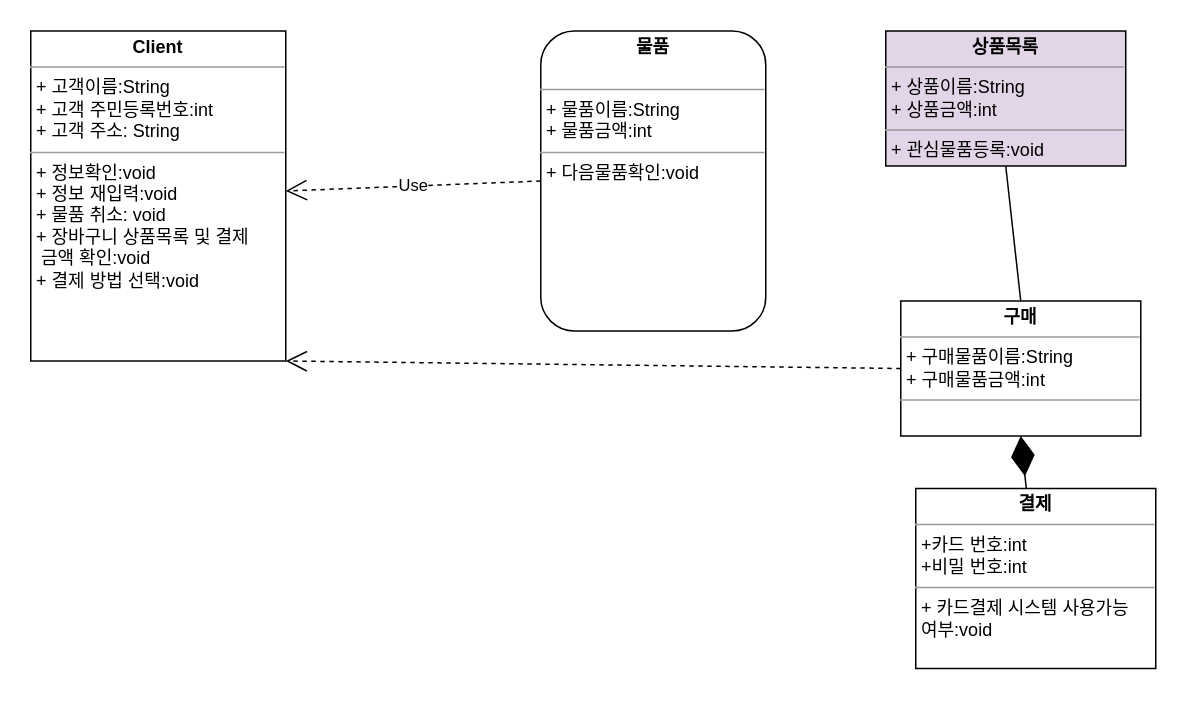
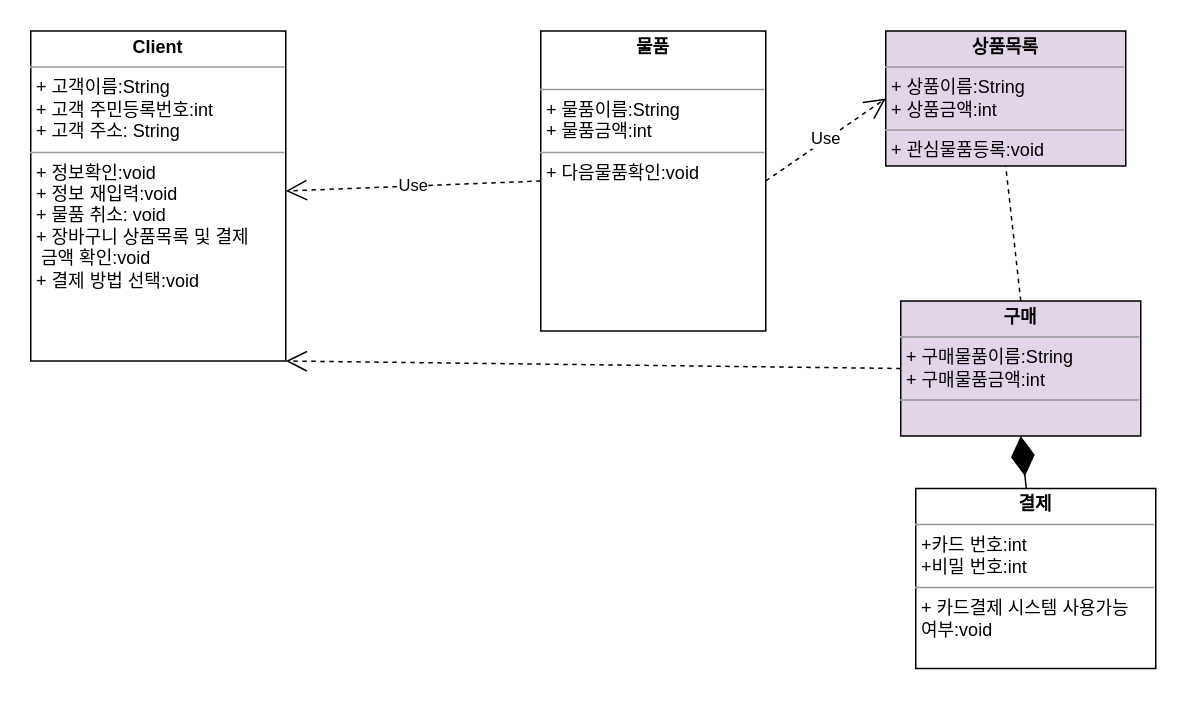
edge "물품 + 물품이름:String + 물품금액:int + 다음물품확인:void" -> "상품목록 + 상품이름:String + 상품금액:int + 관심물품등록:void": added, label "Use"
node "물품 + 물품이름:String + 물품금액:int + 다음물품확인:void": shape rounded rectangle -> rectangle
edge "상품목록 + 상품이름:String + 상품금액:int + 관심물품등록:void" -- "구매 + 구매물품이름:String + 구매물품금액:int": style solid -> dashed
node "구매 + 구매물품이름:String + 구매물품금액:int": fillcolor #ffffff -> #e1d5e7
